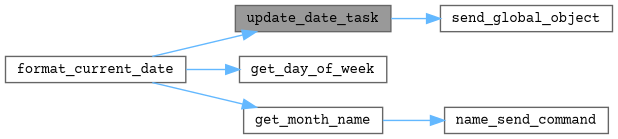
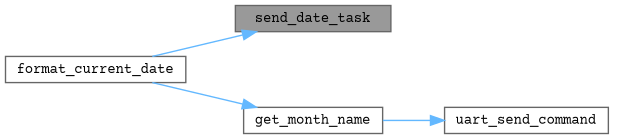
node "update_date_task": label "update_date_task" -> "send_date_task"
node "send_global_object": removed
node "get_day_of_week": removed
node "name_send_command": label "name_send_command" -> "uart_send_command"
